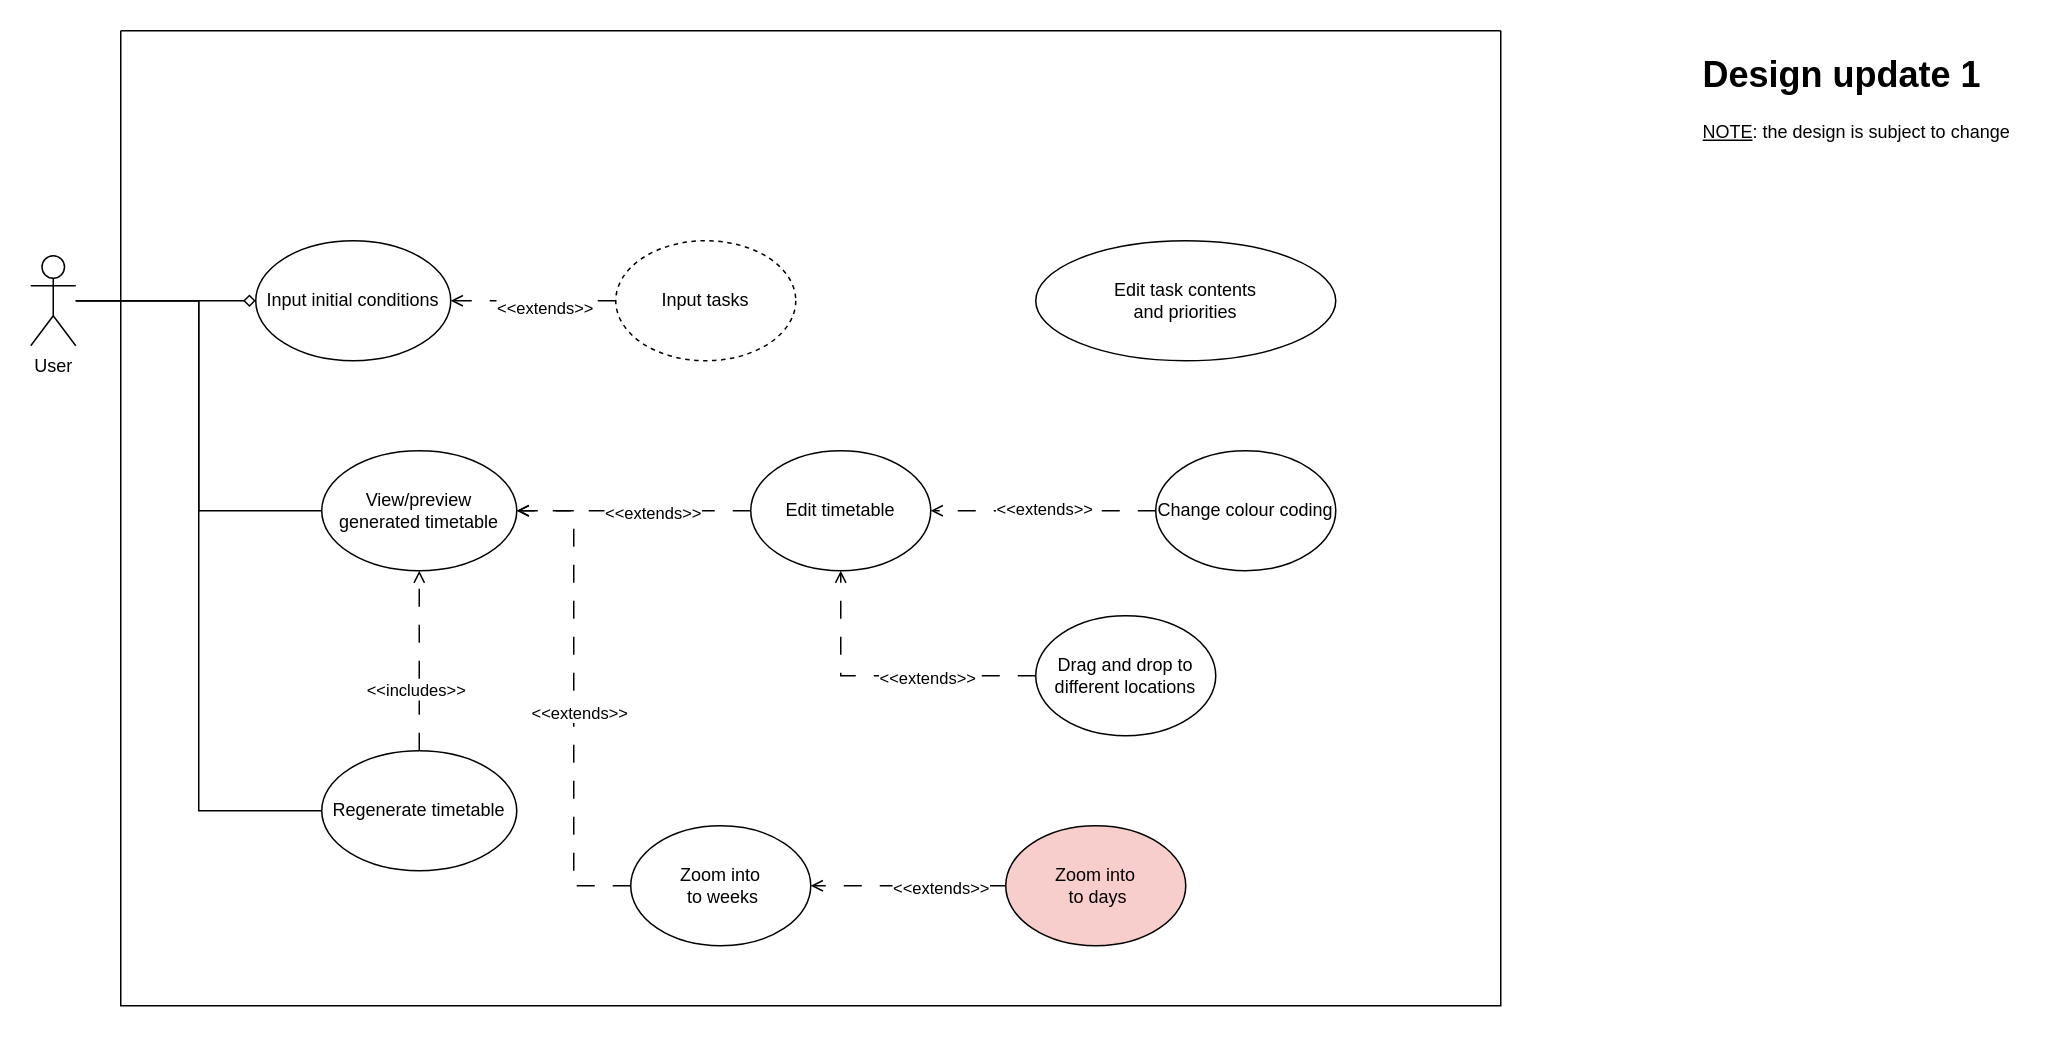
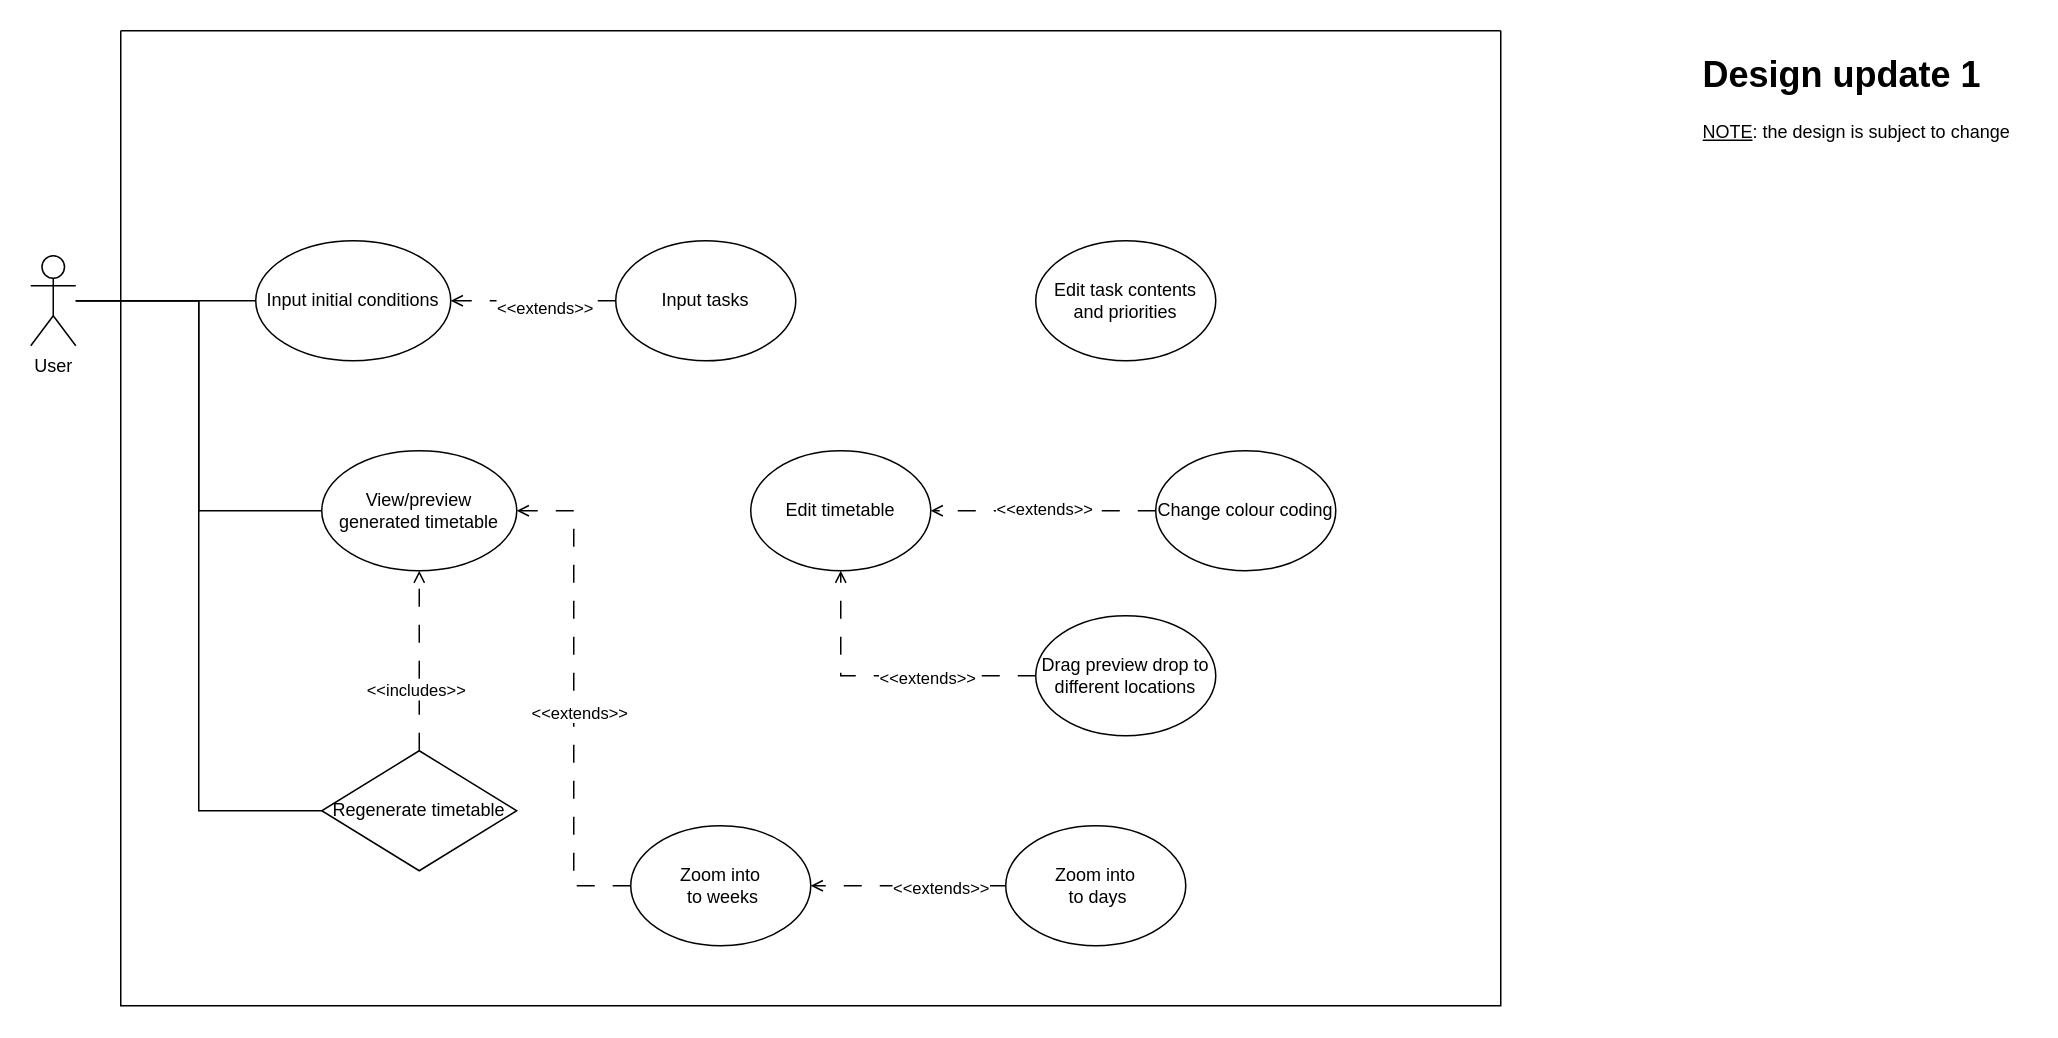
edge "User" -> "Input initial conditions": arrowhead diamond -> none
node "Input tasks": style dashed -> solid
node "Edit task contents and priorities": size 300x120 -> 180x120
edge "Edit timetable" -> "View/preview generated timetable": removed, label "<<extends>>"
node "Drag and drop to different locations": label "Drag and drop to different locations" -> "Drag preview drop to different locations"
node "Regenerate timetable": shape ellipse -> diamond
node "Zoom into to days": fillcolor #f8cecc -> #ffffff
